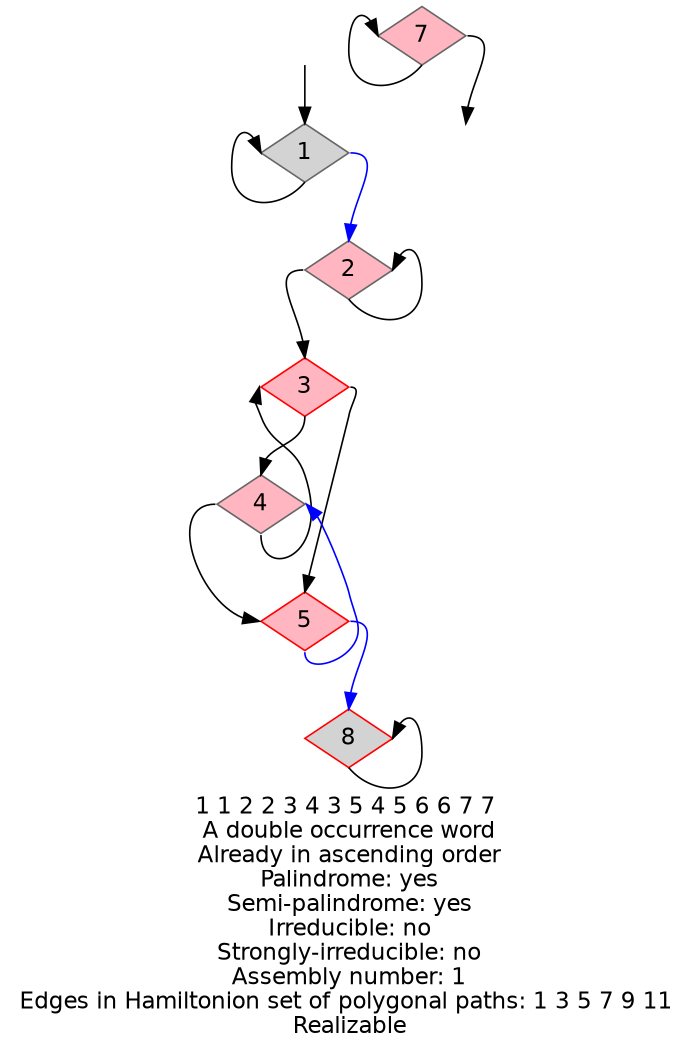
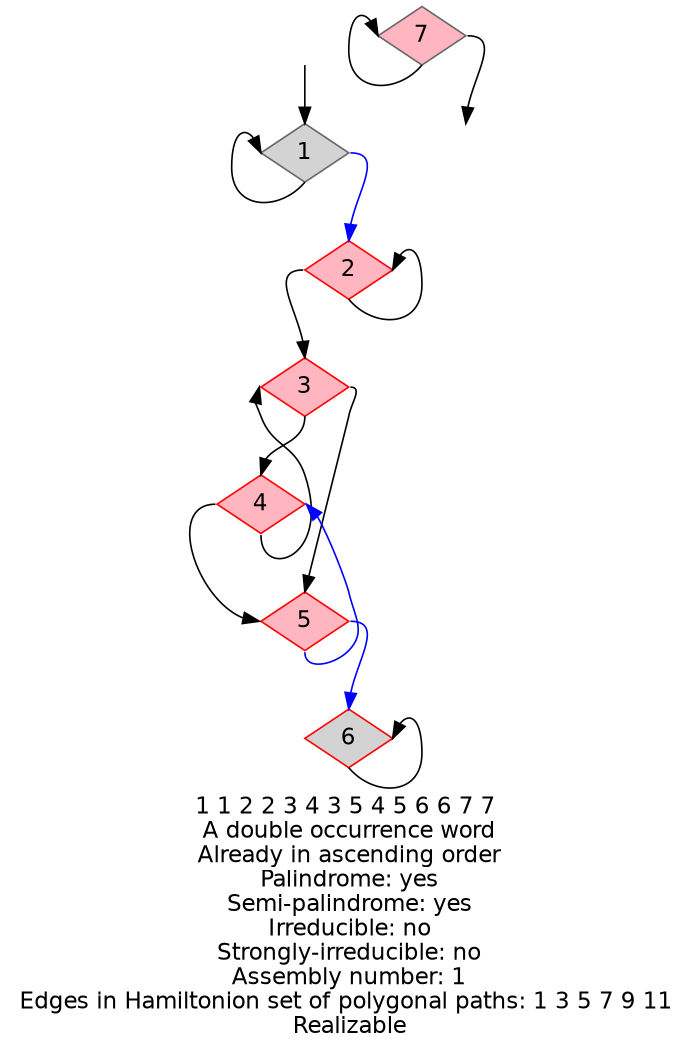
node "2": color gray40 -> red
node "4": color gray40 -> red
node "8": label "8" -> "6"
